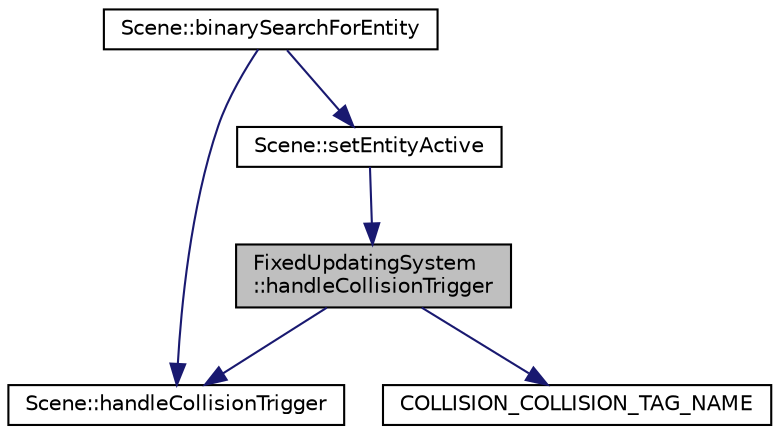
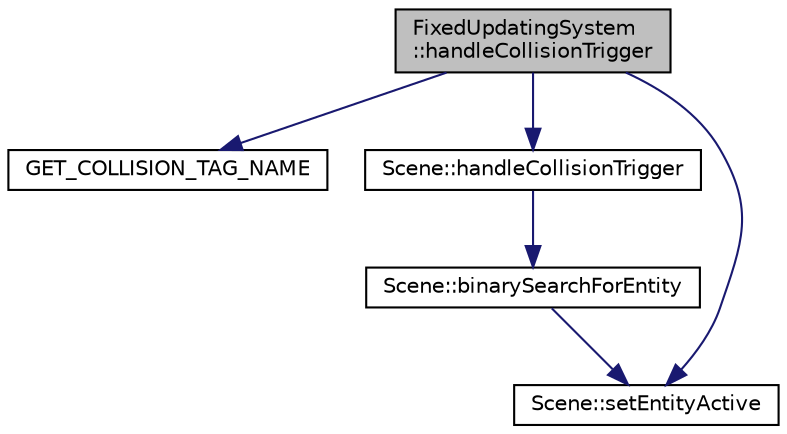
edge "Scene::setEntityActive" -> "FixedUpdatingSystem ::handleCollisionTrigger": reversed
edge "Scene::binarySearchForEntity" -> "Scene::handleCollisionTrigger": reversed
node "COLLISION_COLLISION_TAG_NAME": label "COLLISION_COLLISION_TAG_NAME" -> "GET_COLLISION_TAG_NAME"
